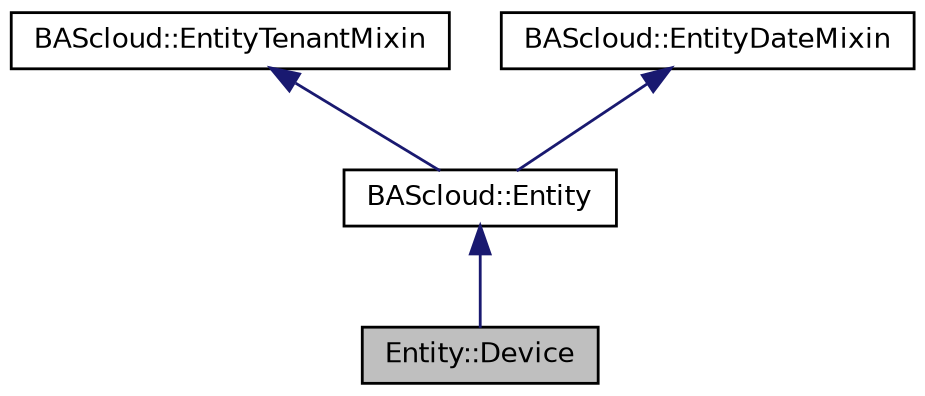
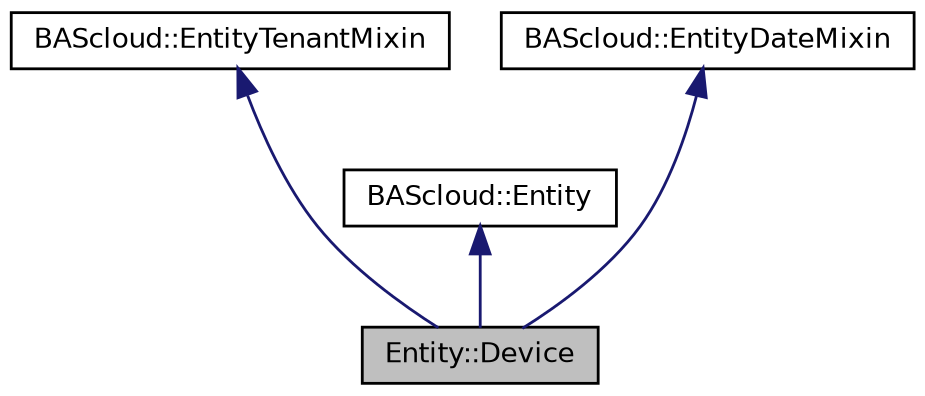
edge "BAScloud::Entity" -> "BAScloud::EntityTenantMixin": now "Entity::Device" -> "BAScloud::EntityTenantMixin"
edge "BAScloud::Entity" -> "BAScloud::EntityDateMixin": now "Entity::Device" -> "BAScloud::EntityDateMixin"
